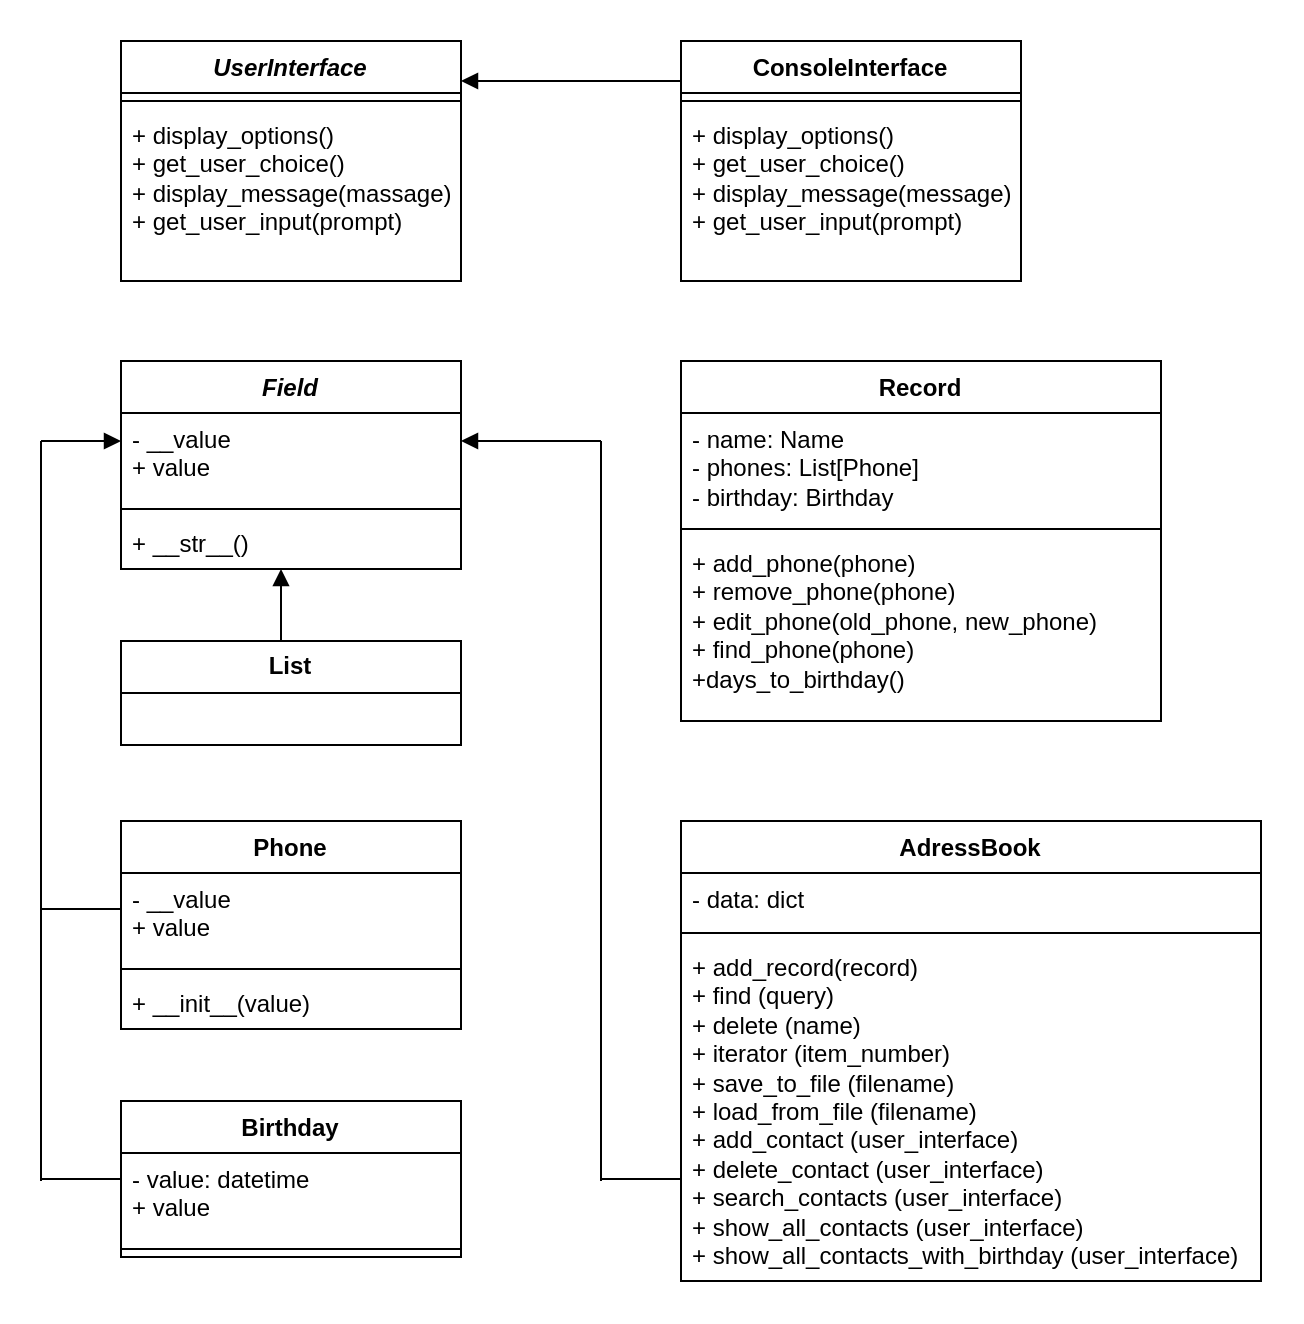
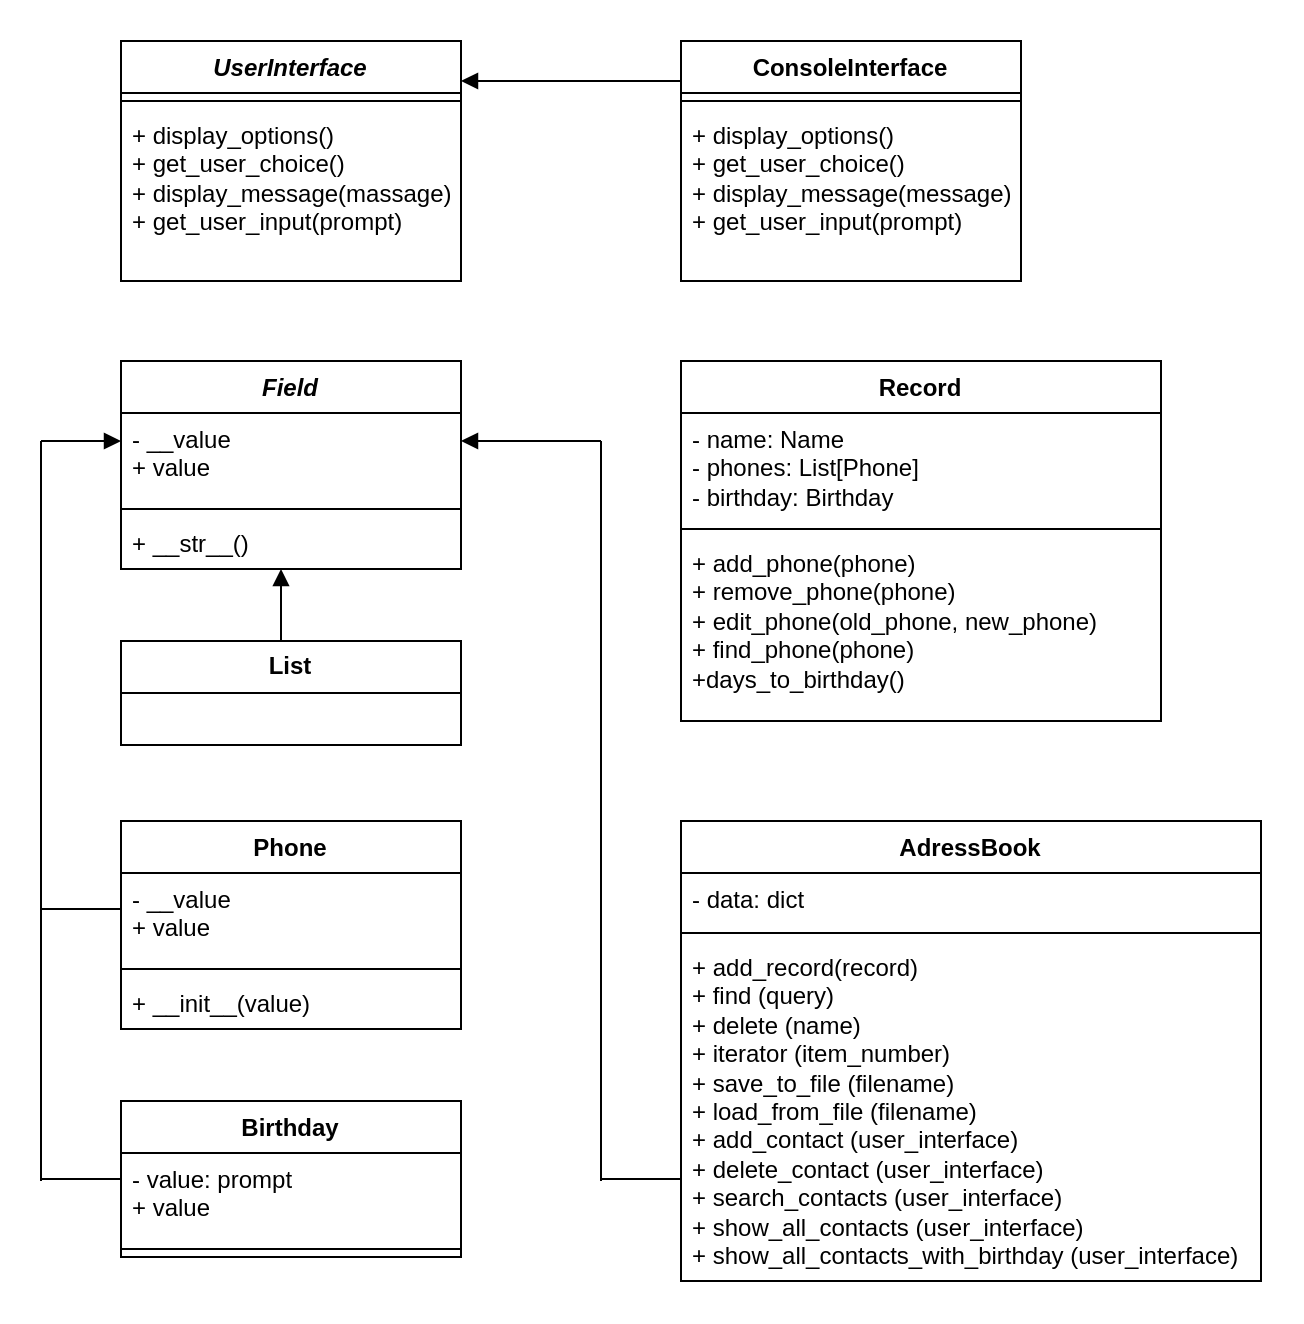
node "- value: datetime + value": label "- value: datetime + value" -> "- value: prompt + value"
